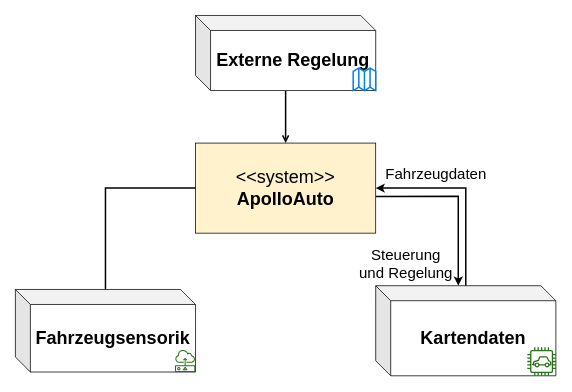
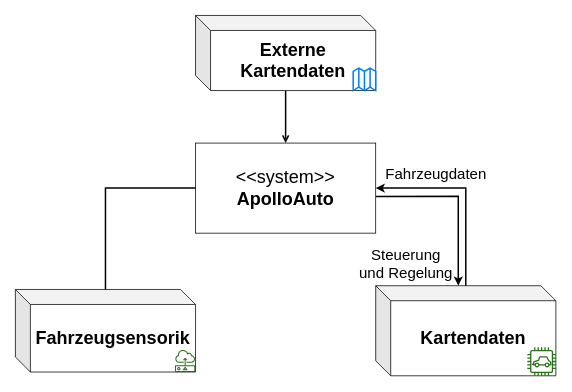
node "Externe Regelung": label "Externe Regelung" -> "Externe Kartendaten"
node "<<system>> ApolloAuto": fillcolor #fff2cc -> #ffffff
